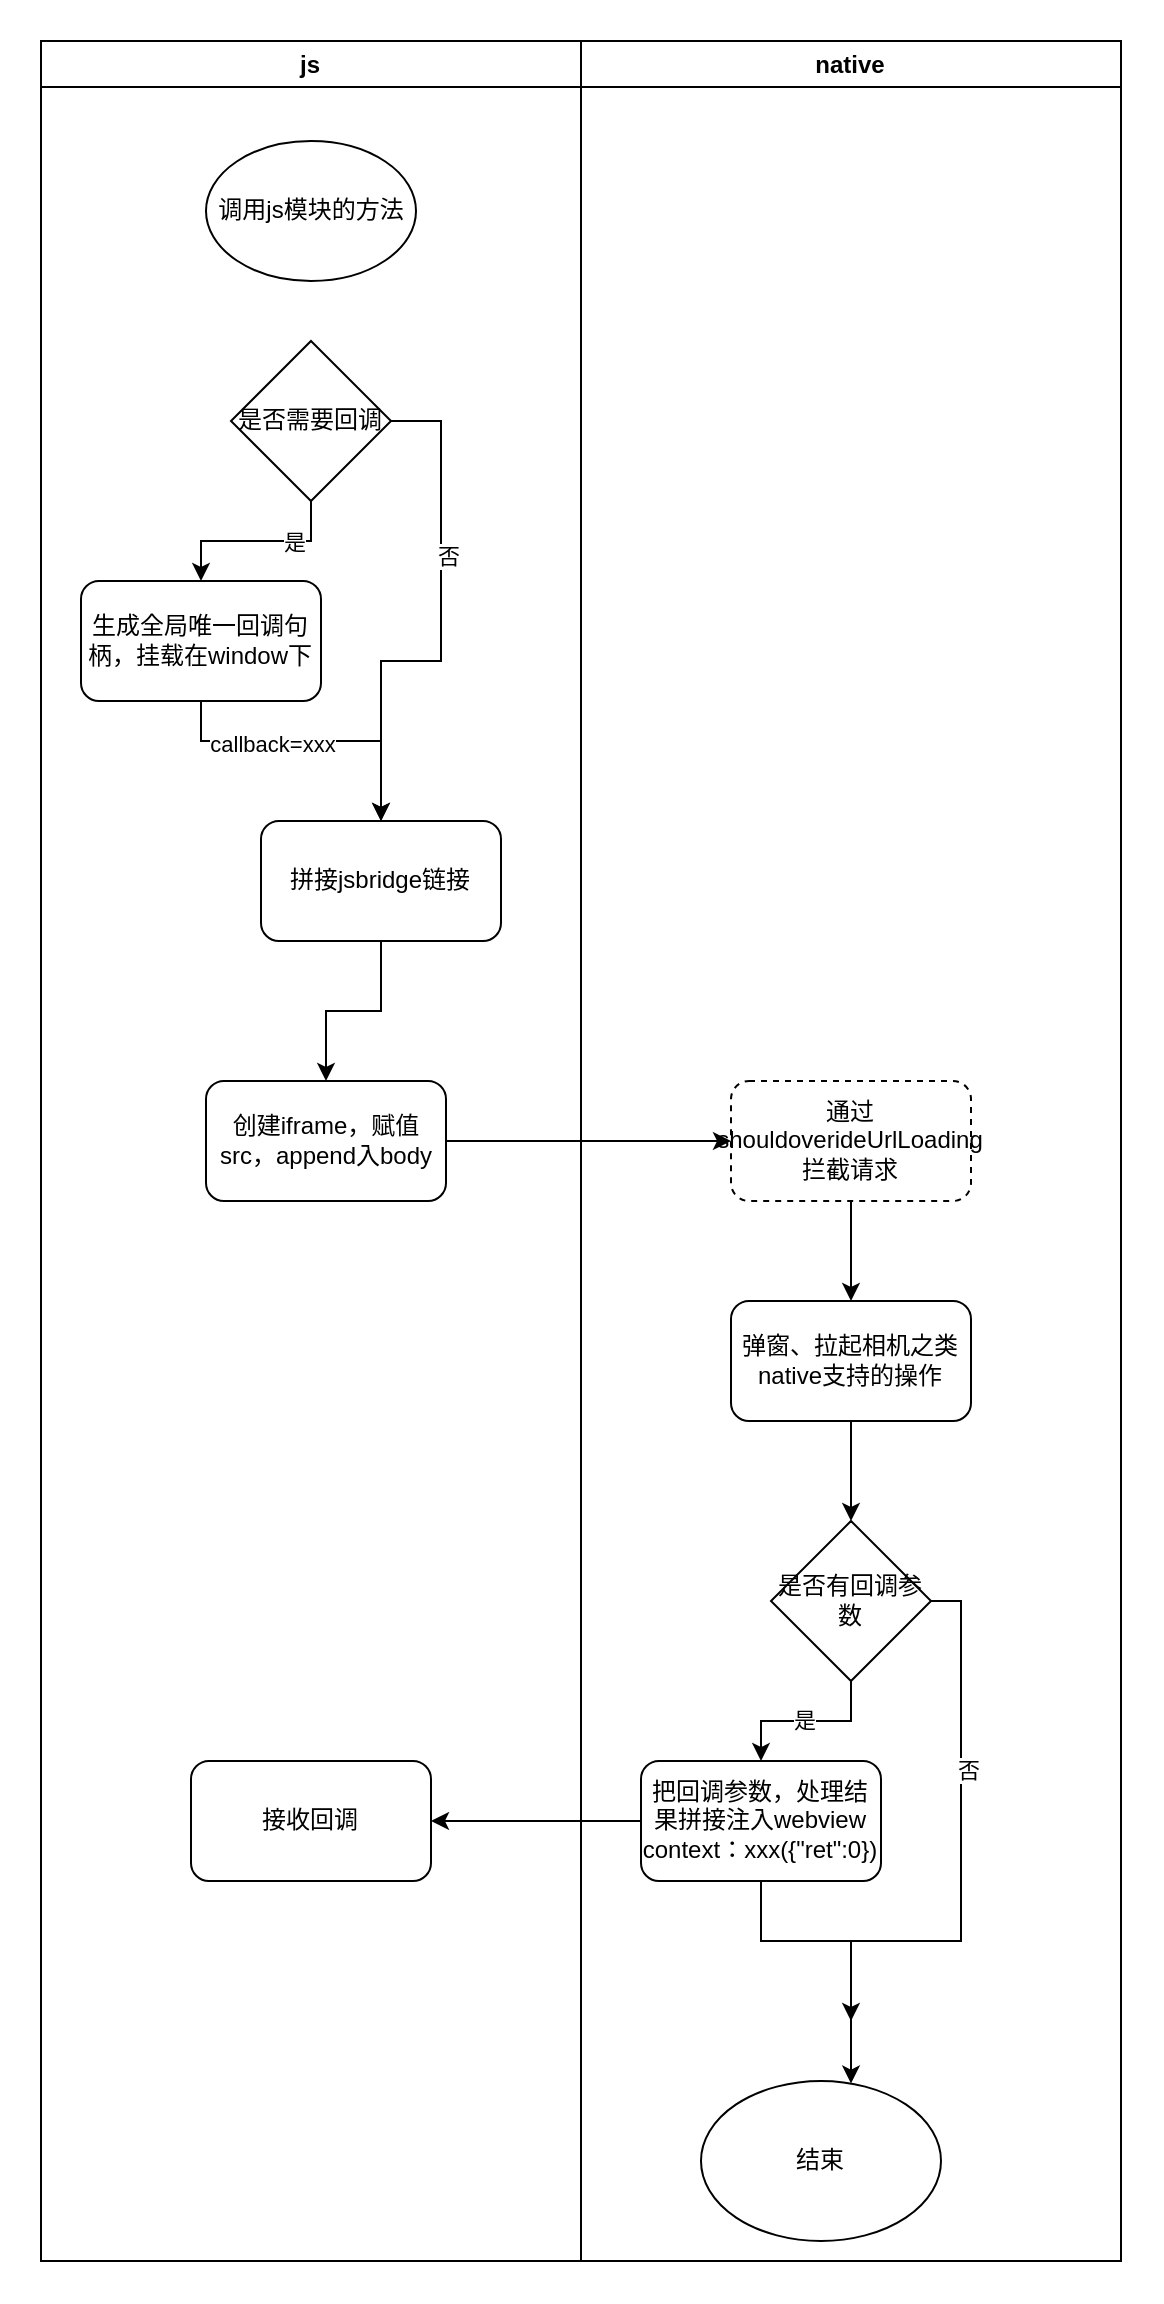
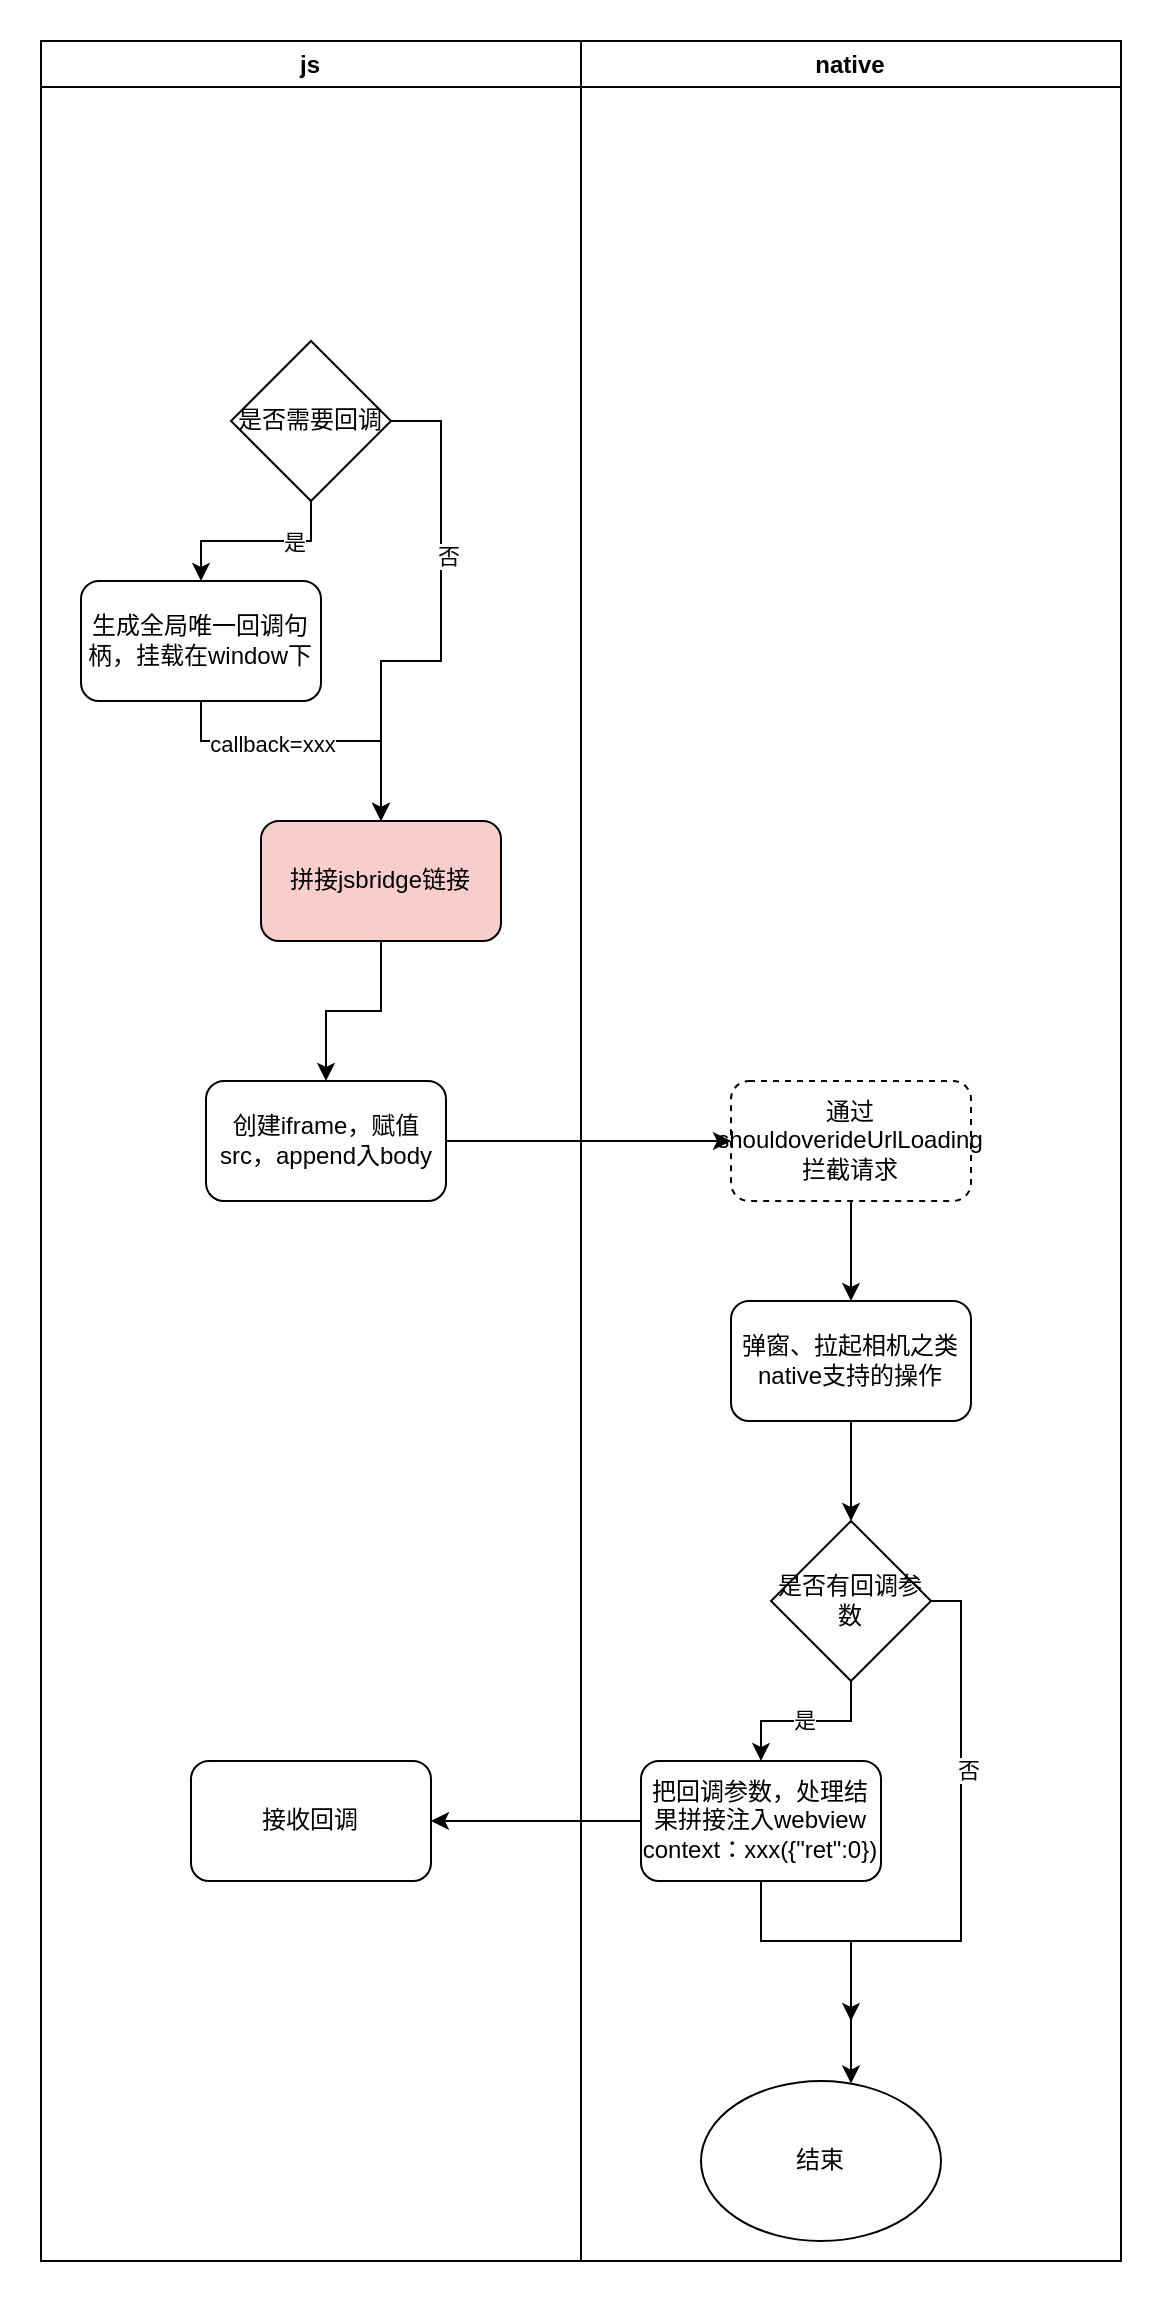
node "调用js模块的方法": removed
node "拼接jsbridge链接": fillcolor #ffffff -> #f8cecc
